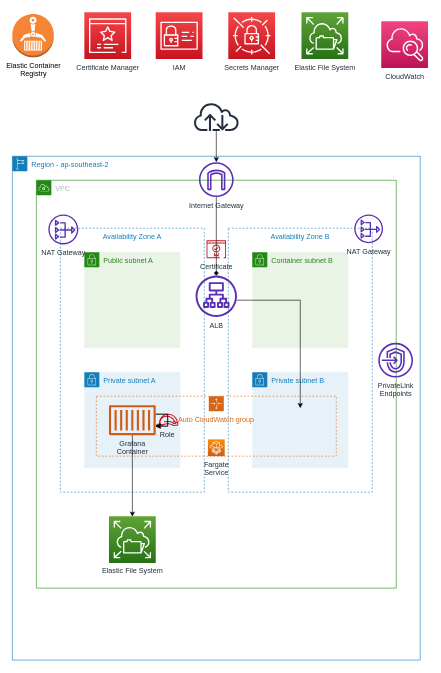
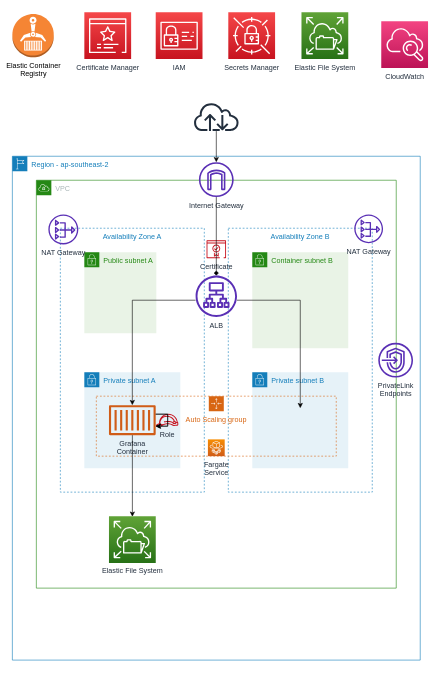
edge "ALB" -> "Grafana Container": added
node "Public subnet A": size 96x96 -> 72x81
node "Auto CloudWatch group": label "Auto CloudWatch group" -> "Auto Scaling group"
